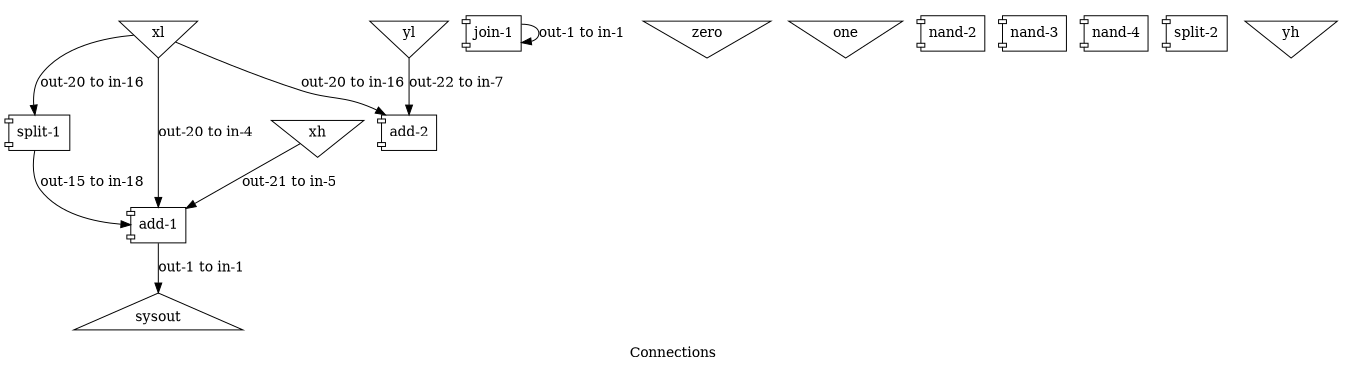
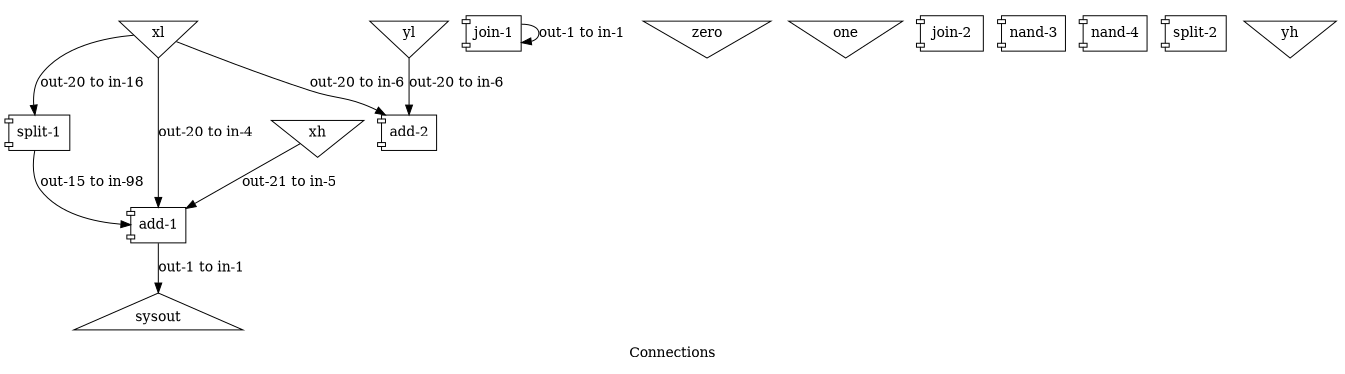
node "nand-2": label "nand-2" -> "join-2"
edge "xl" -> "add-2": label "out-20 to in-16" -> "out-20 to in-6"
edge "yl" -> "add-2": label "out-22 to in-7" -> "out-20 to in-6"
edge "split-1" -> "add-1": label "out-15 to in-18" -> "out-15 to in-98"
